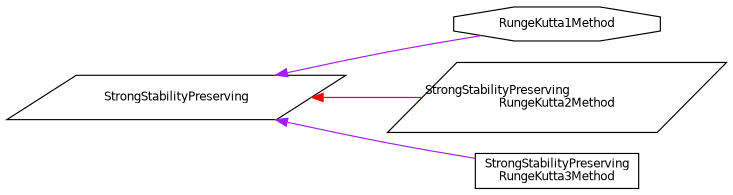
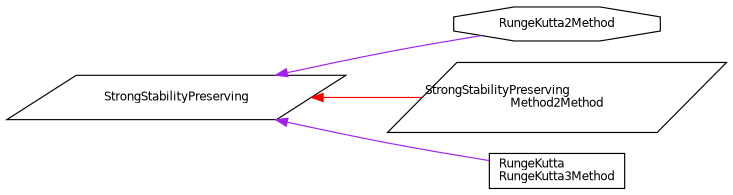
node "RungeKutta1Method": label "RungeKutta1Method" -> "RungeKutta2Method"
node "StrongStabilityPreserving RungeKutta2Method": label "StrongStabilityPreserving RungeKutta2Method" -> "StrongStabilityPreserving Method2Method"
node "StrongStabilityPreserving RungeKutta3Method": label "StrongStabilityPreserving RungeKutta3Method" -> "RungeKutta RungeKutta3Method"
